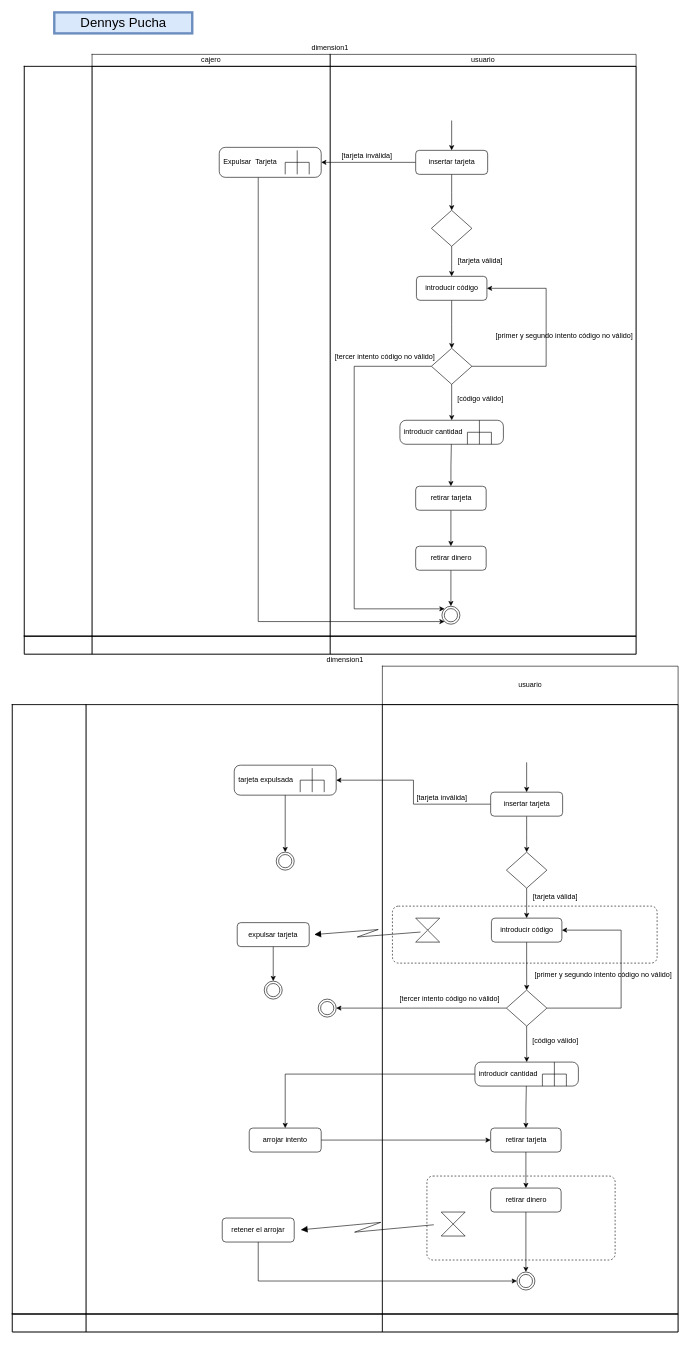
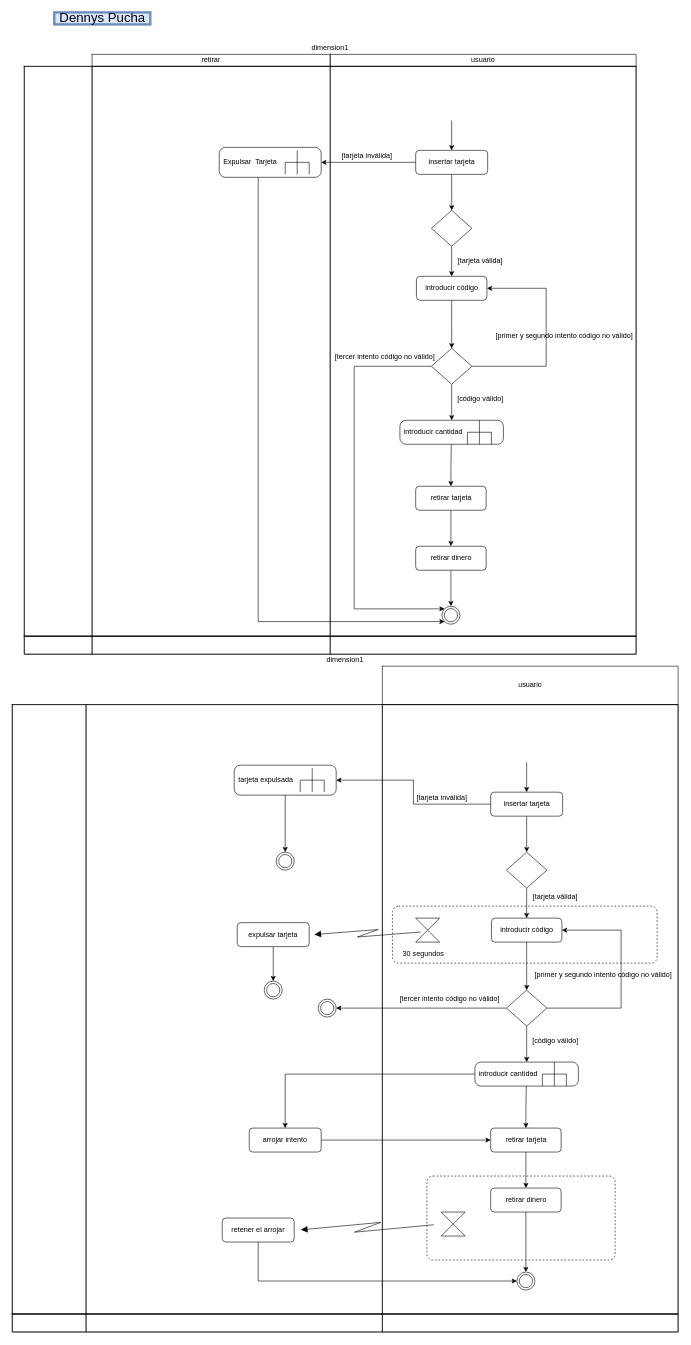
node "Dennys Pucha": size 138x21 -> 96x12
node "cajero": label "cajero" -> "retirar"
node "30 segundos": added
